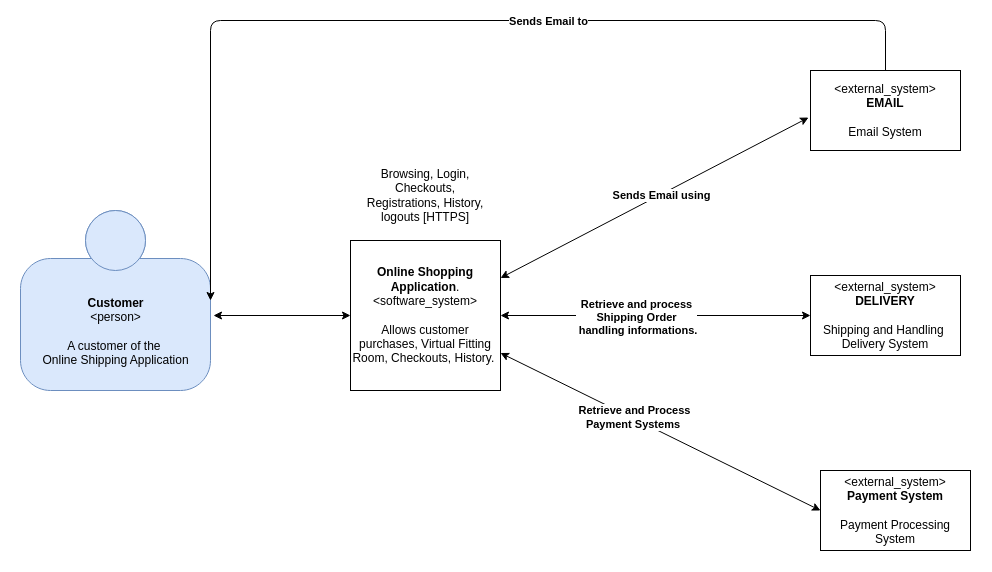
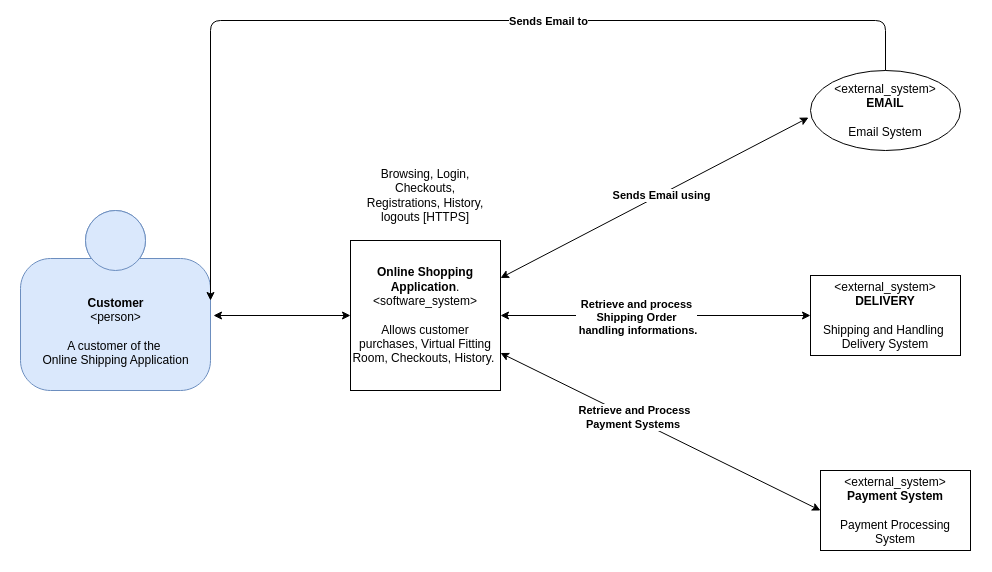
node "<external_system> EMAIL Email System": shape rectangle -> ellipse
